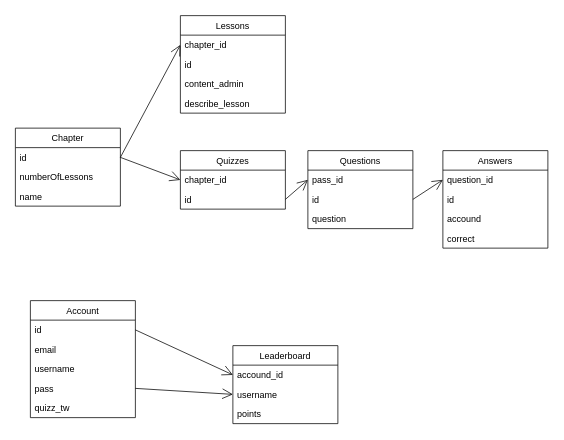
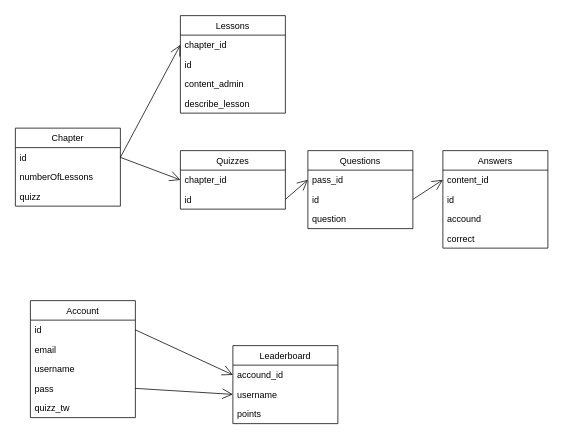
node "question_id": label "question_id" -> "content_id"
node "name": label "name" -> "quizz"
